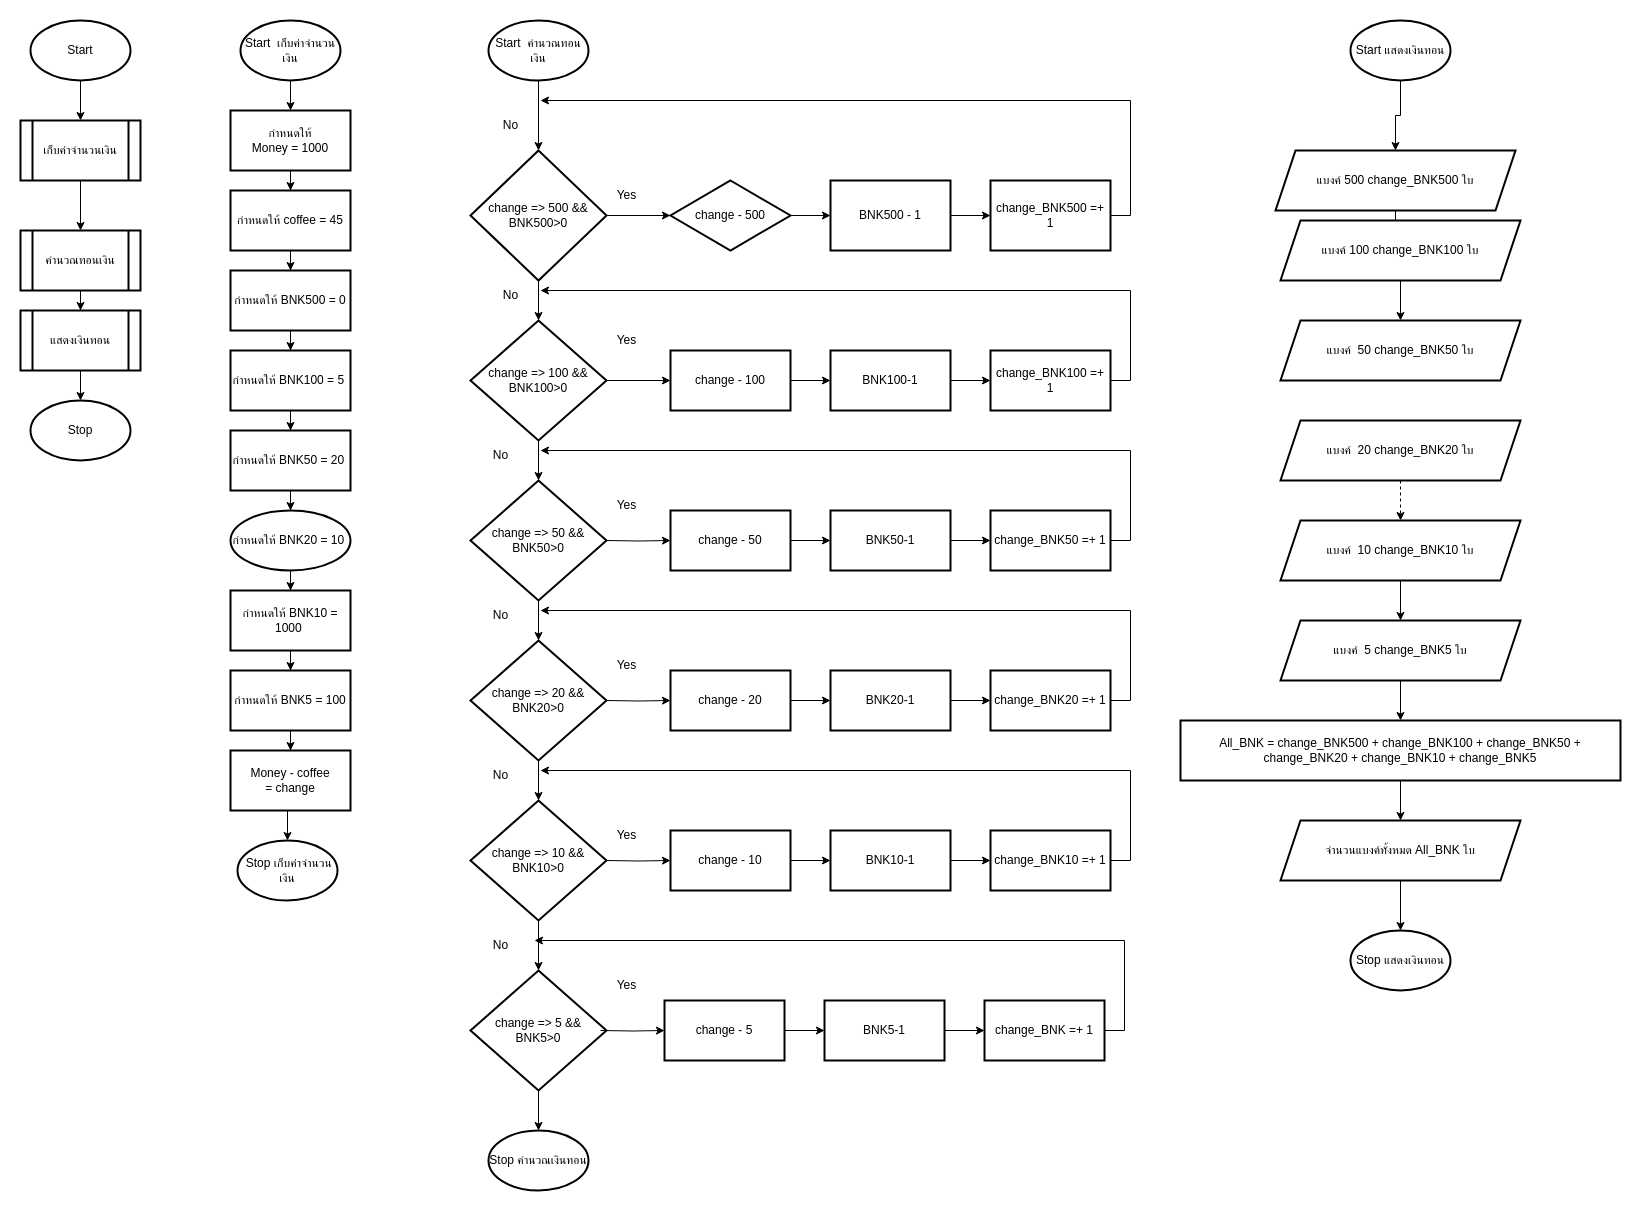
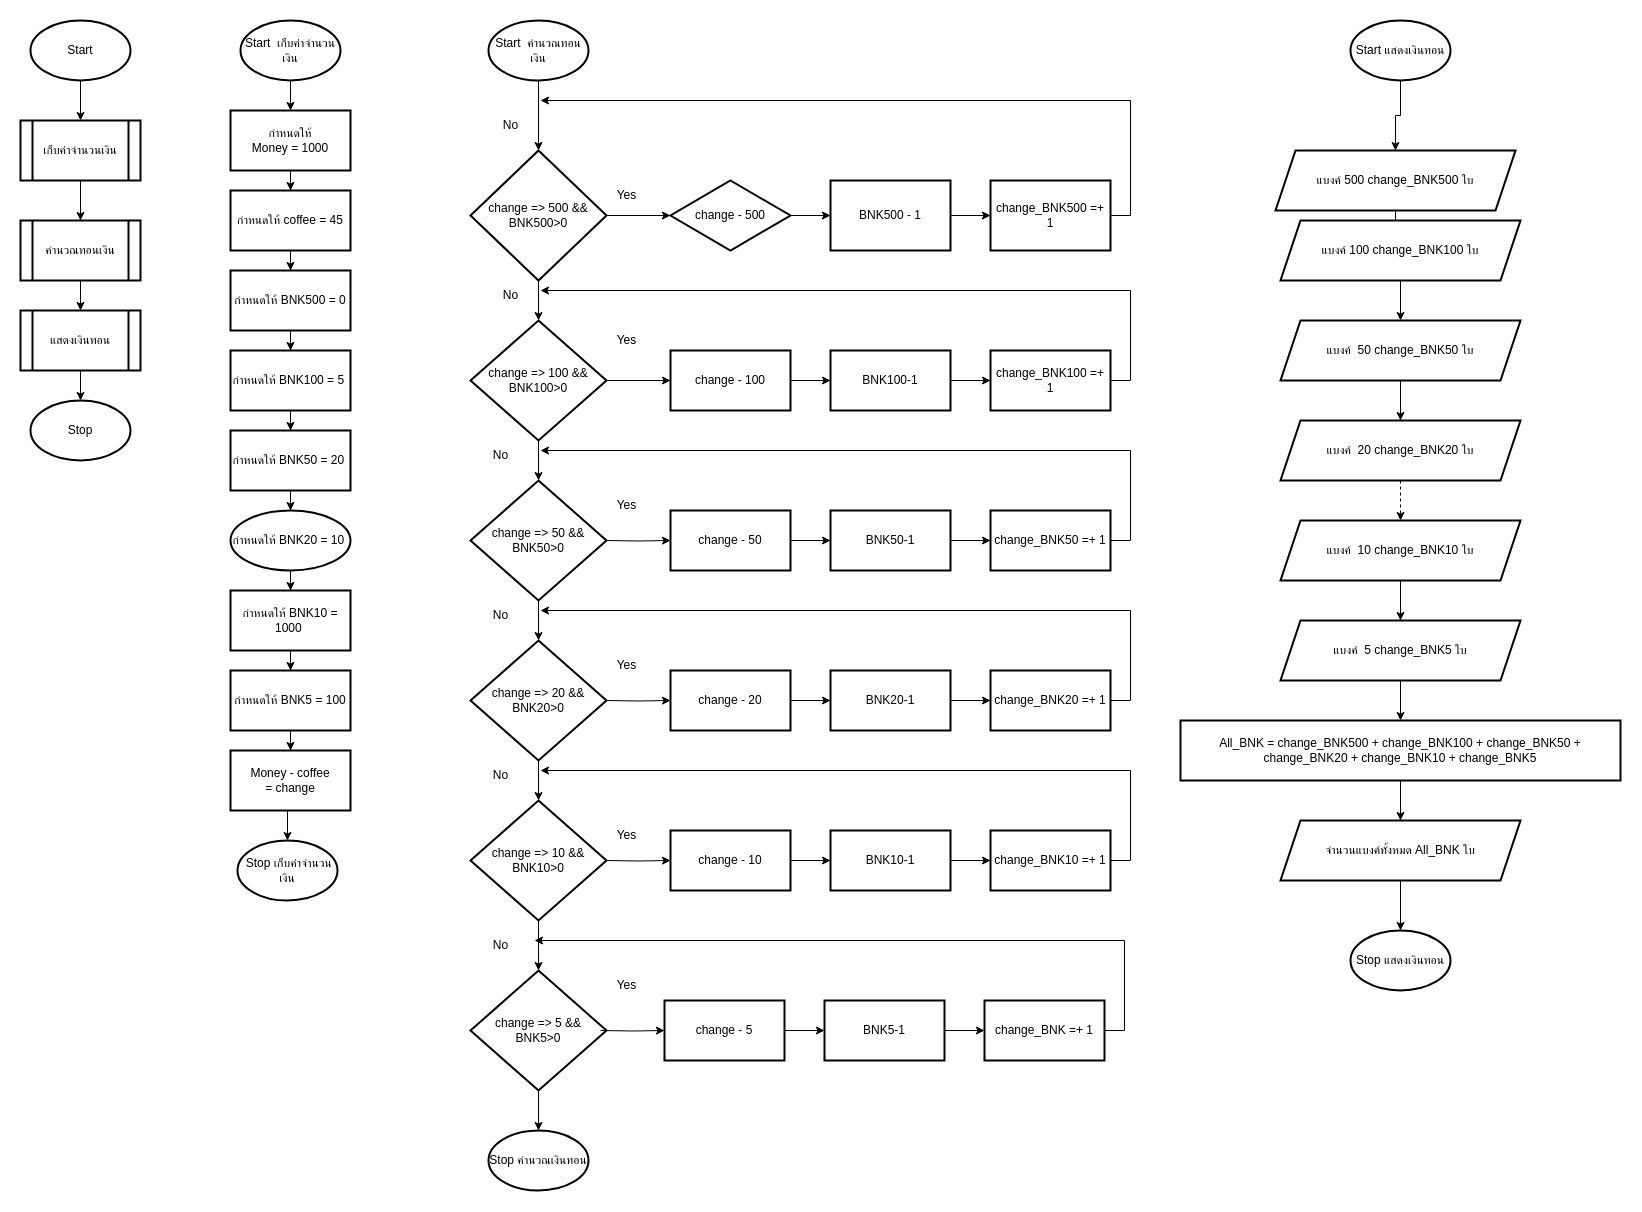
node "คำนวณทอนเงิน": moved (81, 261) -> (81, 251)
edge "แบงค์ 50 change_BNK50 ใบ" -> "แบงค์ 20 change_BNK20 ใบ": added
